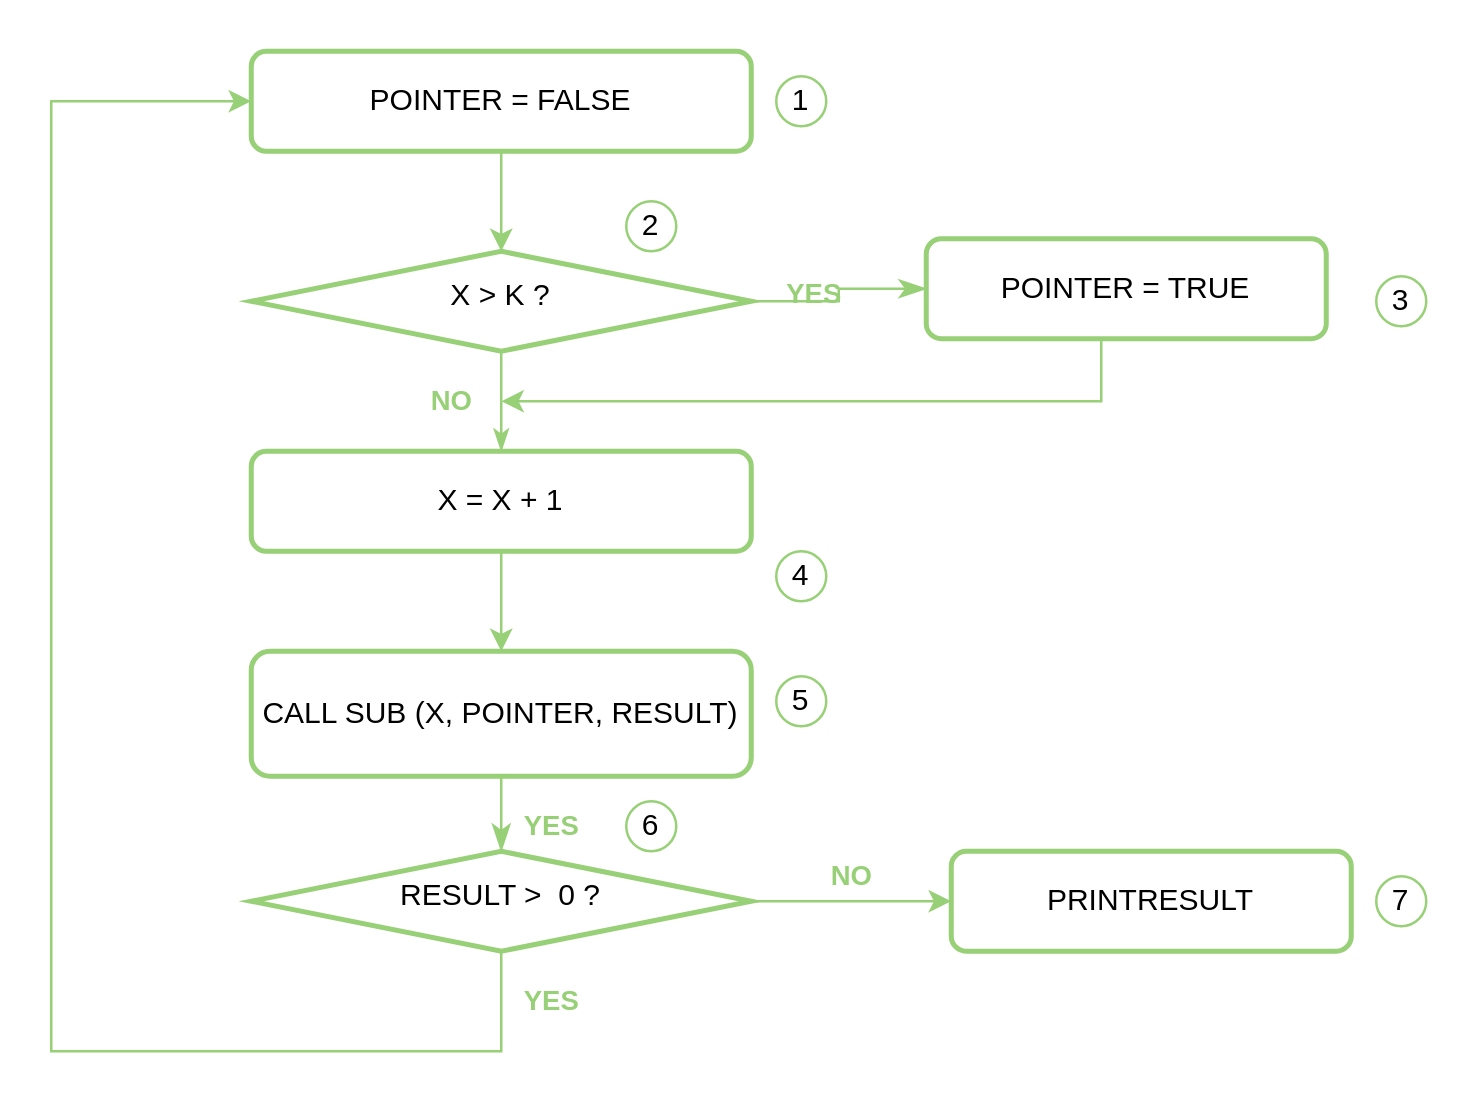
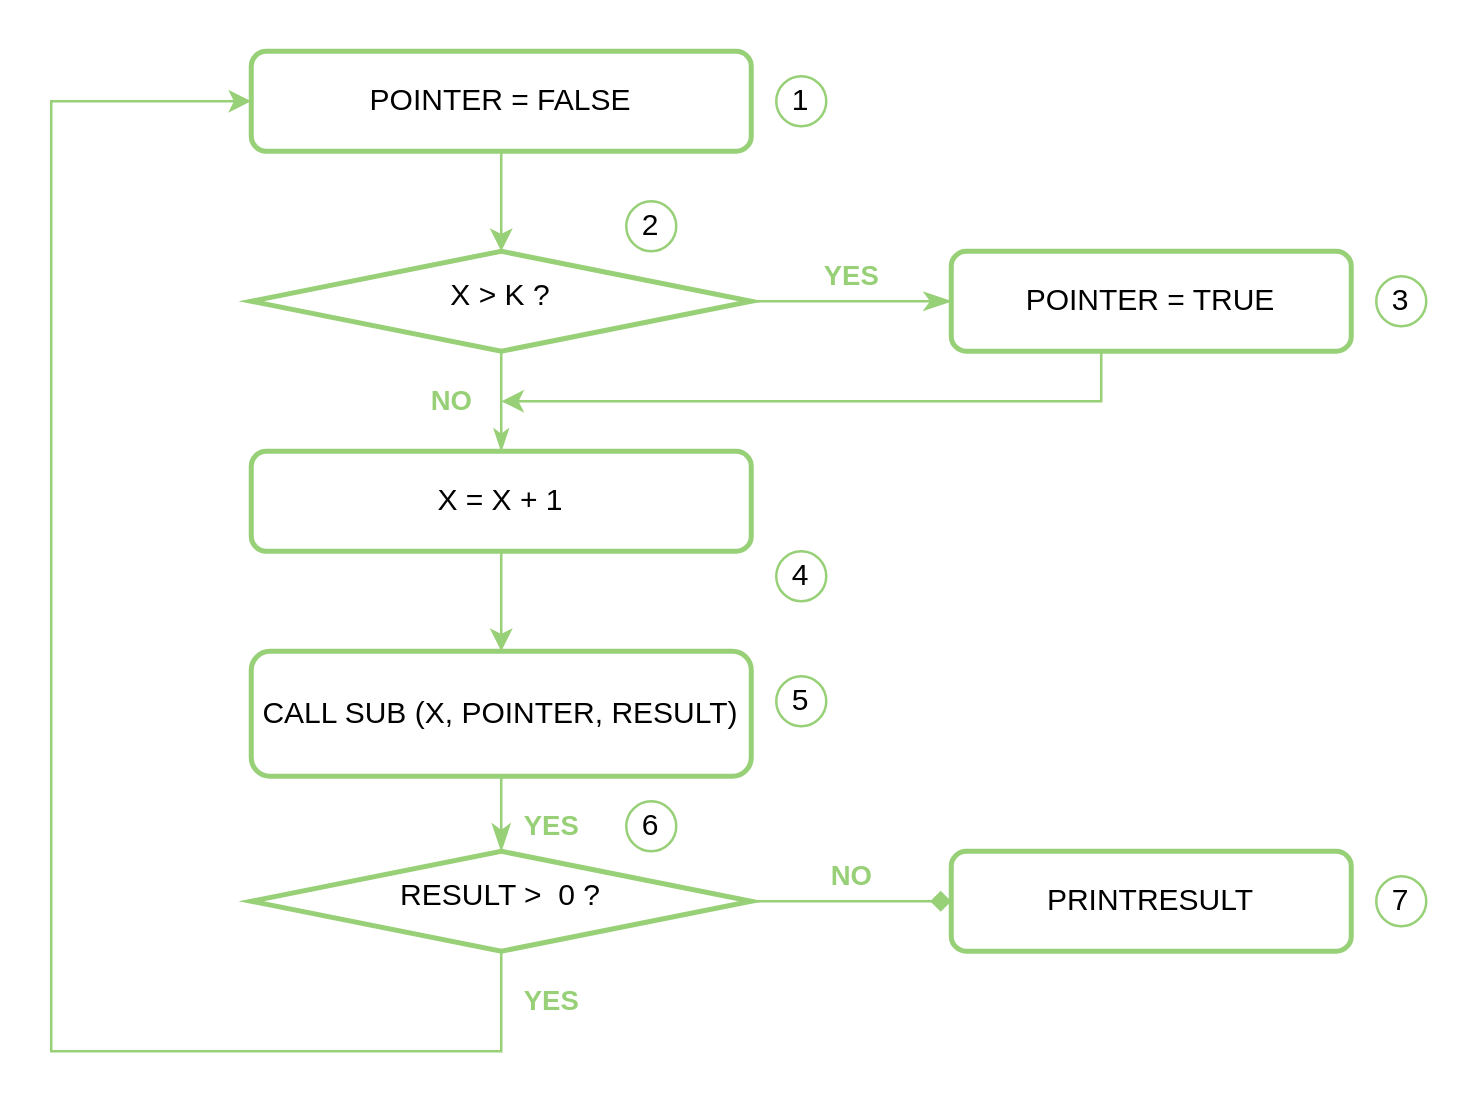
node "POINTER = TRUE": moved (1126, 289) -> (1151, 301)
edge "RESULT > 0 ?" -> "PRINTRESULT": arrowhead classic -> diamond
